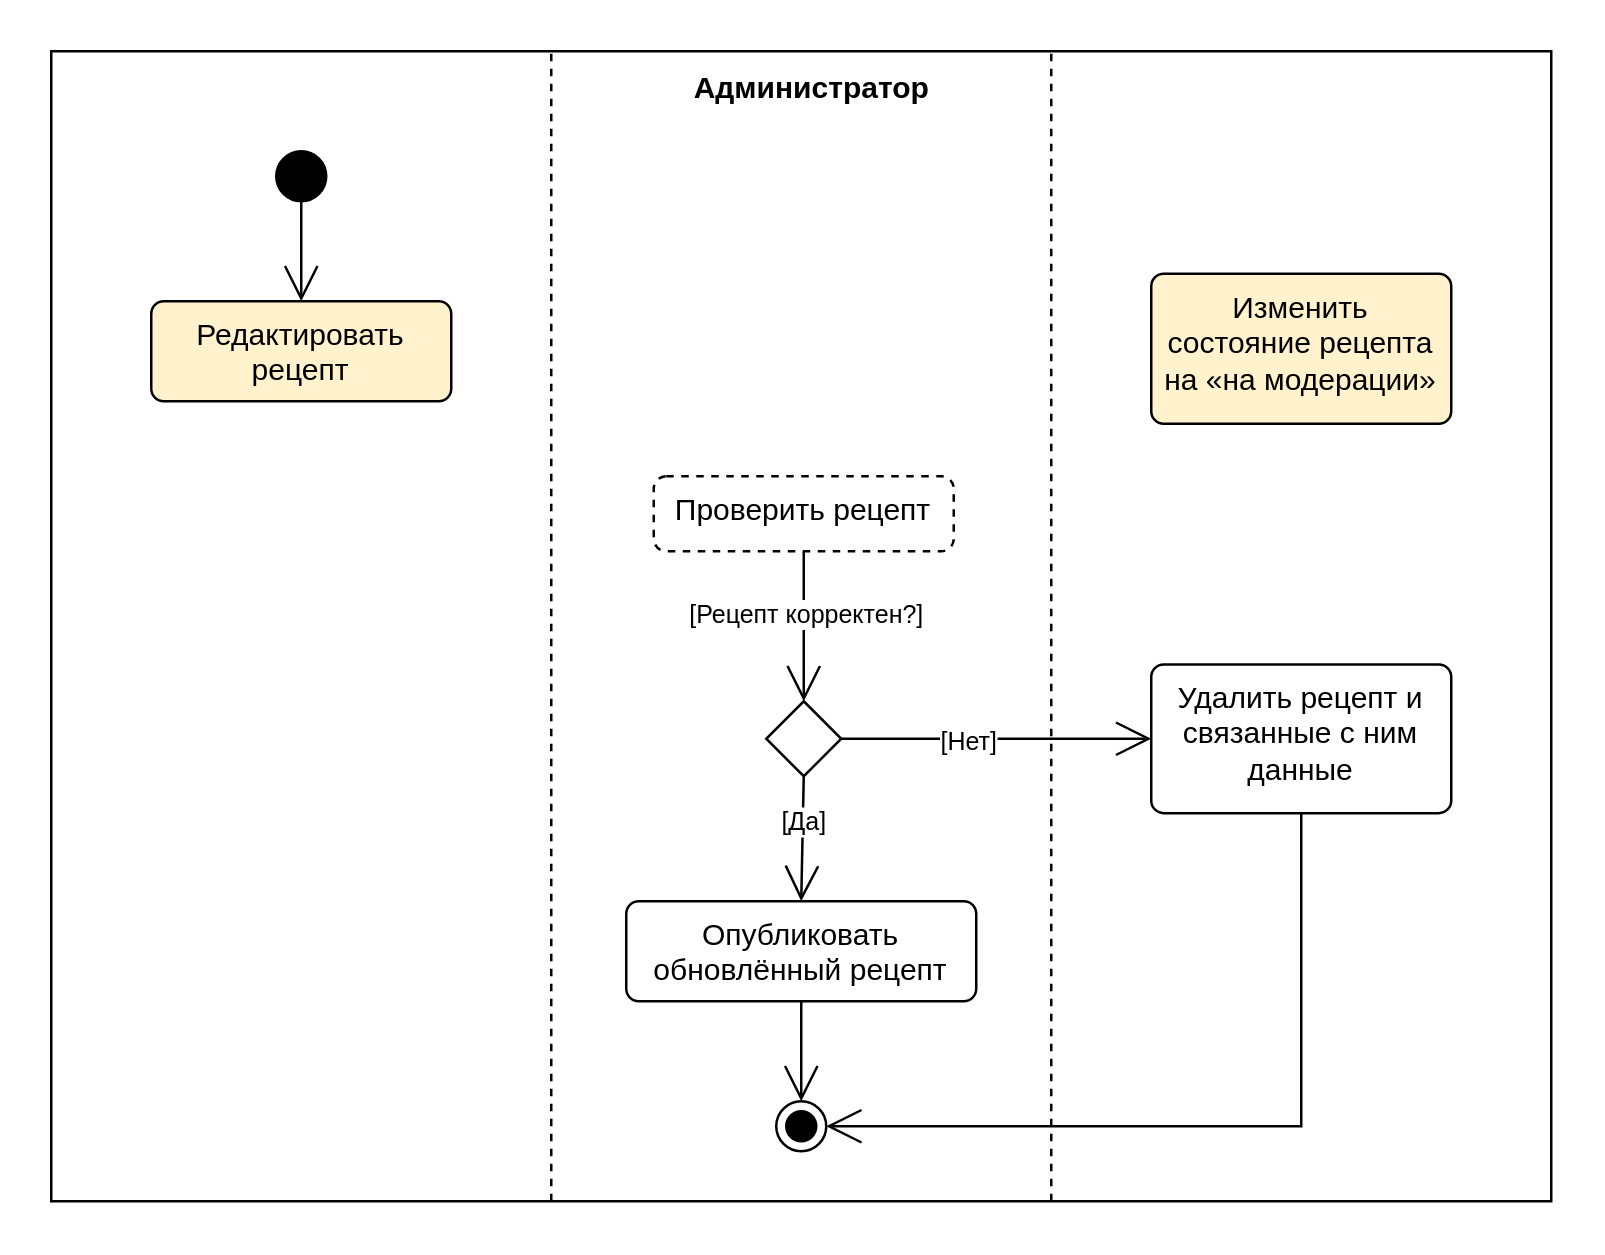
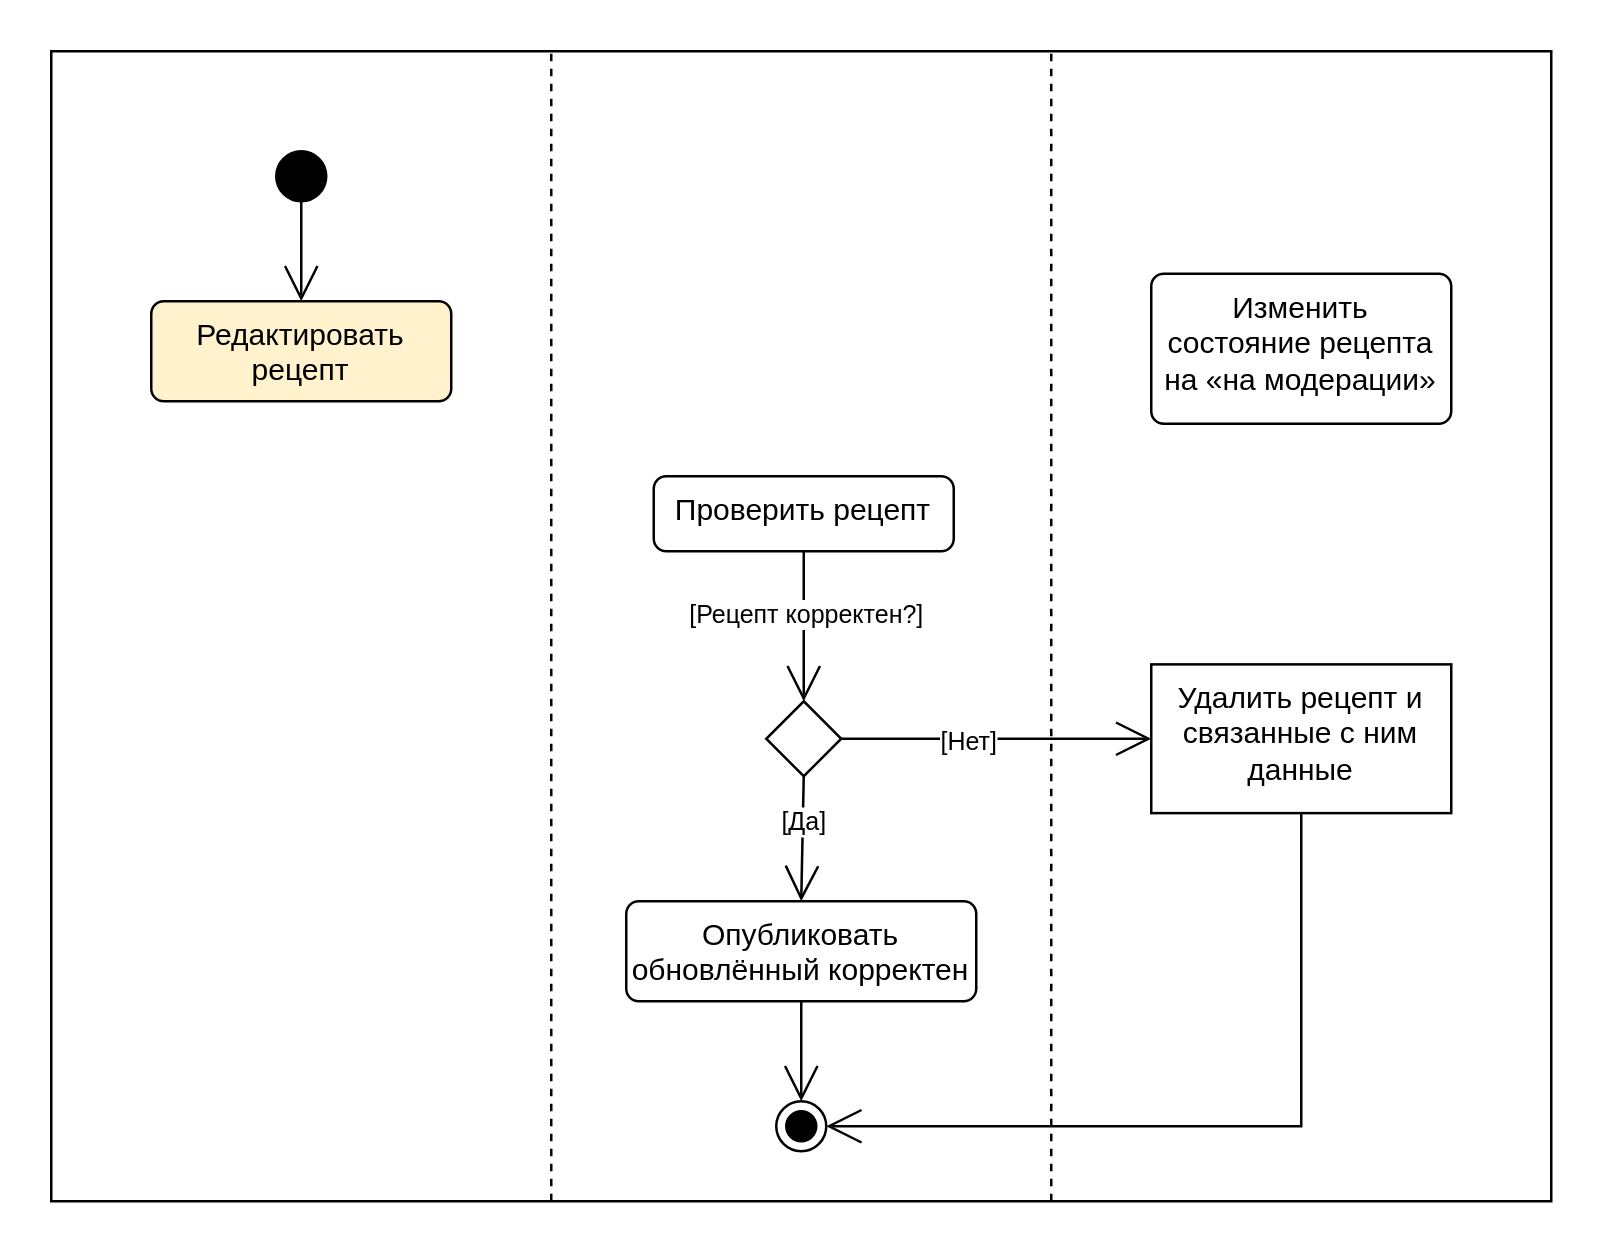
node "Администратор": removed
node "Изменить состояние рецепта на «на модерации»": fillcolor #fff2cc -> #ffffff
node "Проверить рецепт": style dashed -> solid
node "Удалить рецепт и связанные с ним данные": shape rounded rectangle -> rectangle
node "Опубликовать обновлённый рецепт": label "Опубликовать обновлённый рецепт" -> "Опубликовать обновлённый корректен"
